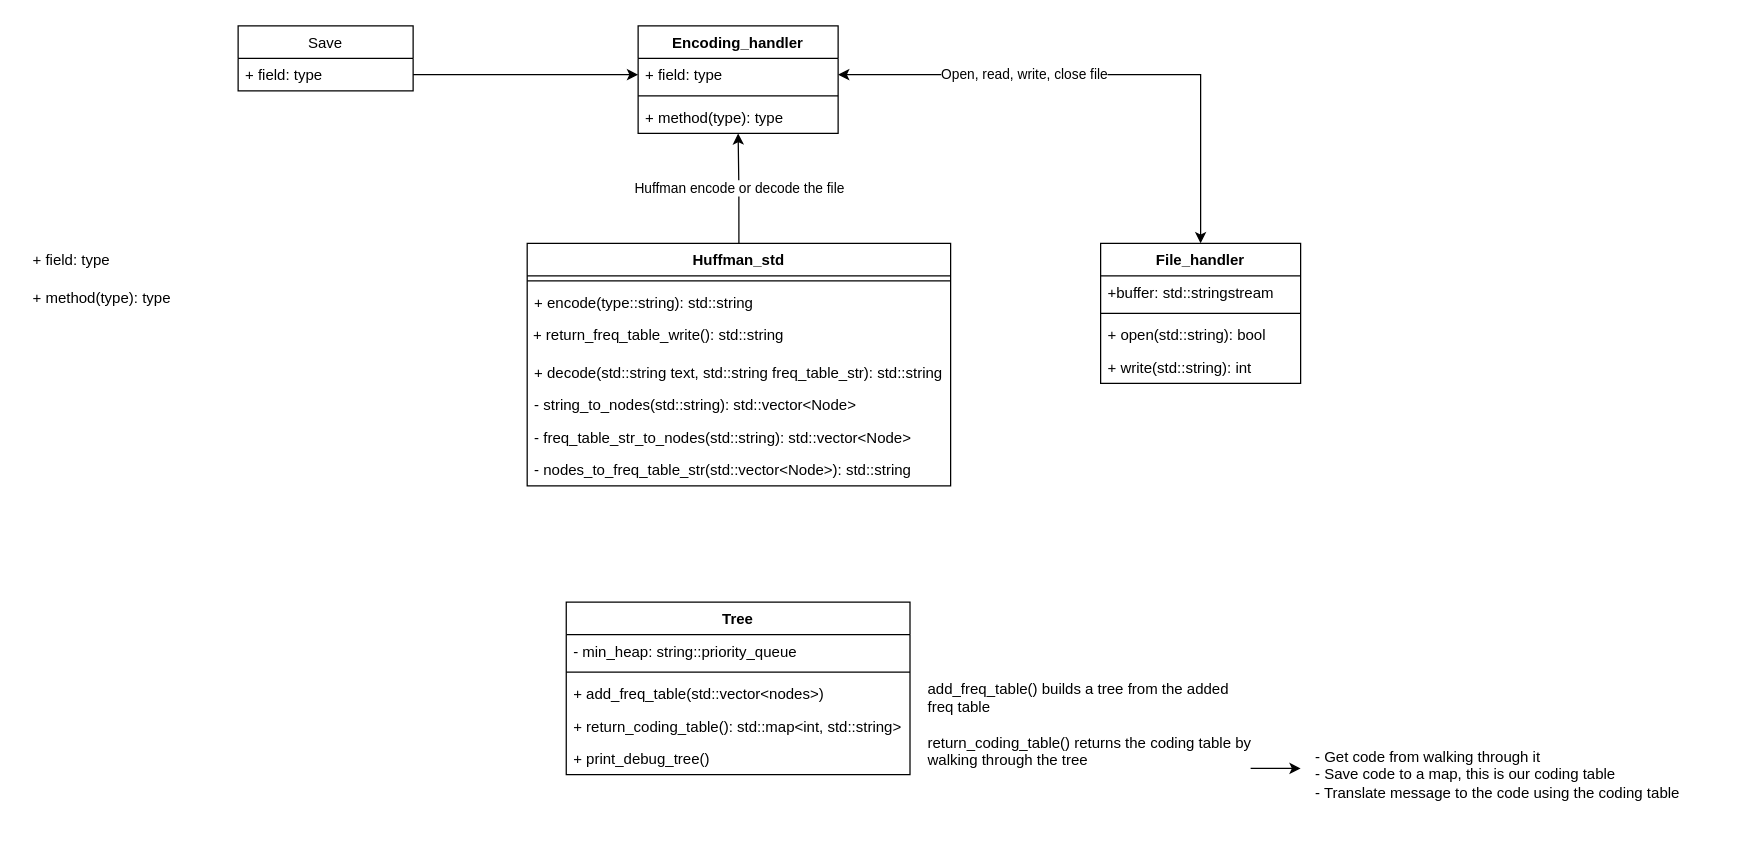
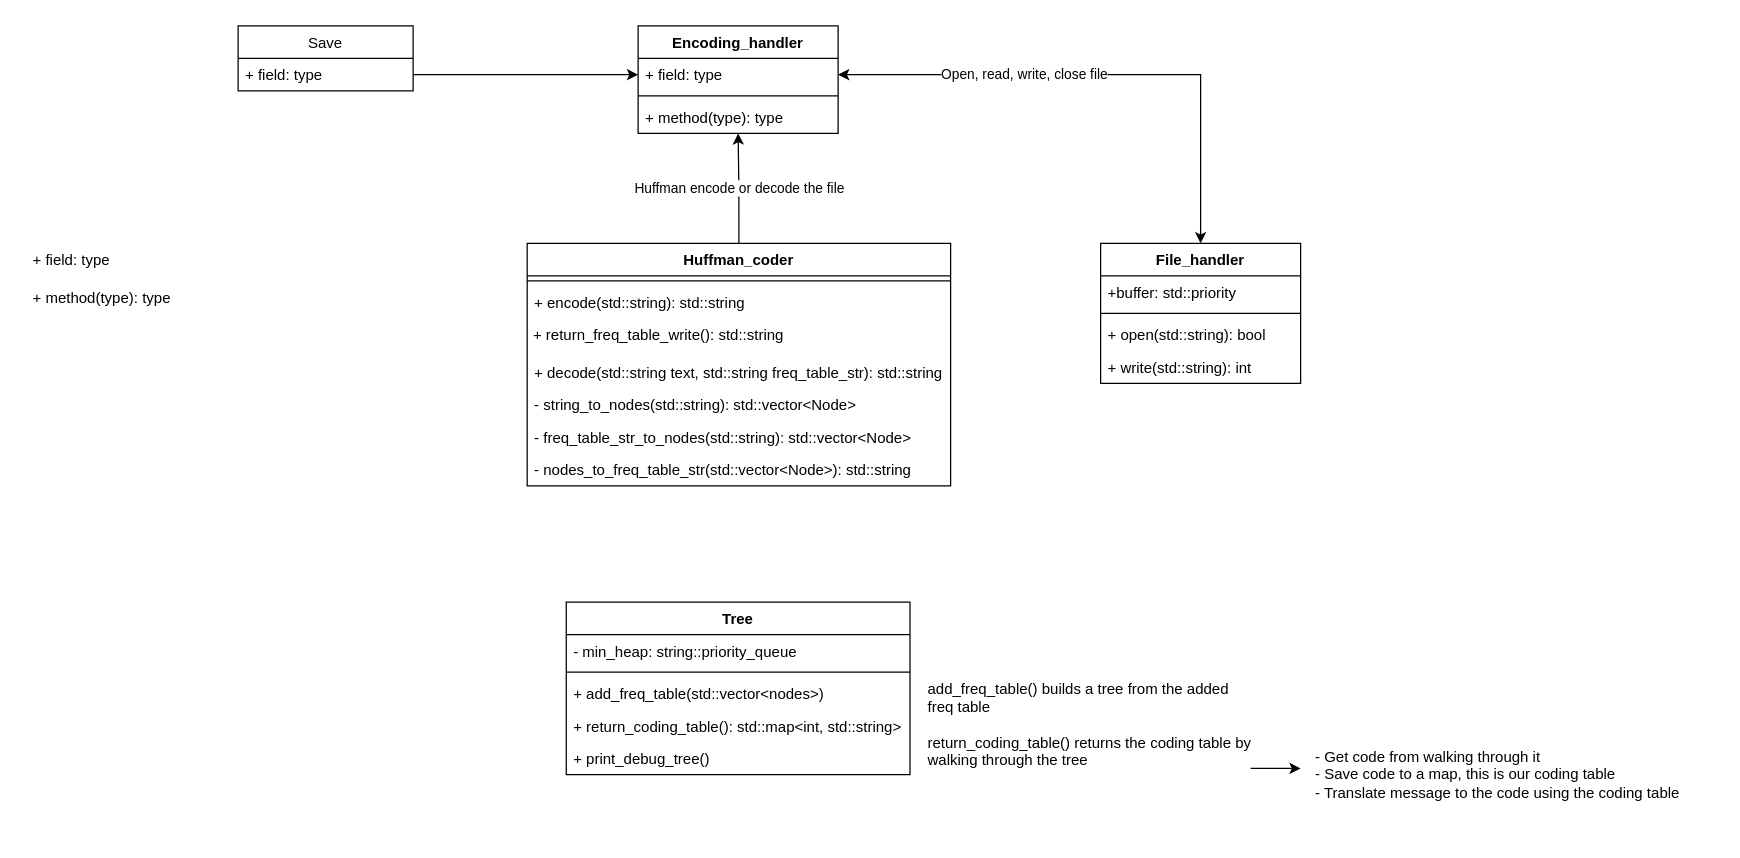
node "Huffman_std": label "Huffman_std" -> "Huffman_coder"
node "+buffer: std::stringstream": label "+buffer: std::stringstream" -> "+buffer: std::priority"
node "+ encode(type::string): std::string": label "+ encode(type::string): std::string" -> "+ encode(std::string): std::string"
